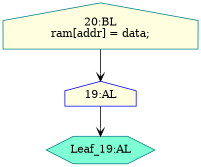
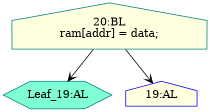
edge "19:AL" -> "Leaf_19:AL": now "20:BL ram[addr] = data;" -> "Leaf_19:AL"
